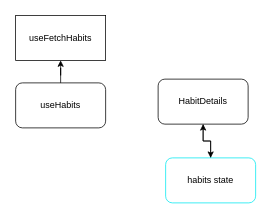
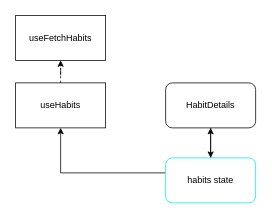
edge "useHabits" -> "useFetchHabits": style solid -> dashed
node "HabitDetails": moved (203, 102) -> (210, 105)
node "useHabits": shape rounded rectangle -> rectangle
edge "habits state" -> "useHabits": added
